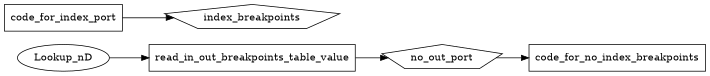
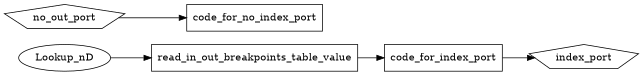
node "index_breakpoints": label "index_breakpoints" -> "index_port"
edge "read_in_out_breakpoints_table_value" -> "no_out_port": now "read_in_out_breakpoints_table_value" -> "code_for_index_port"
node "code_for_no_index_breakpoints": label "code_for_no_index_breakpoints" -> "code_for_no_index_port"
